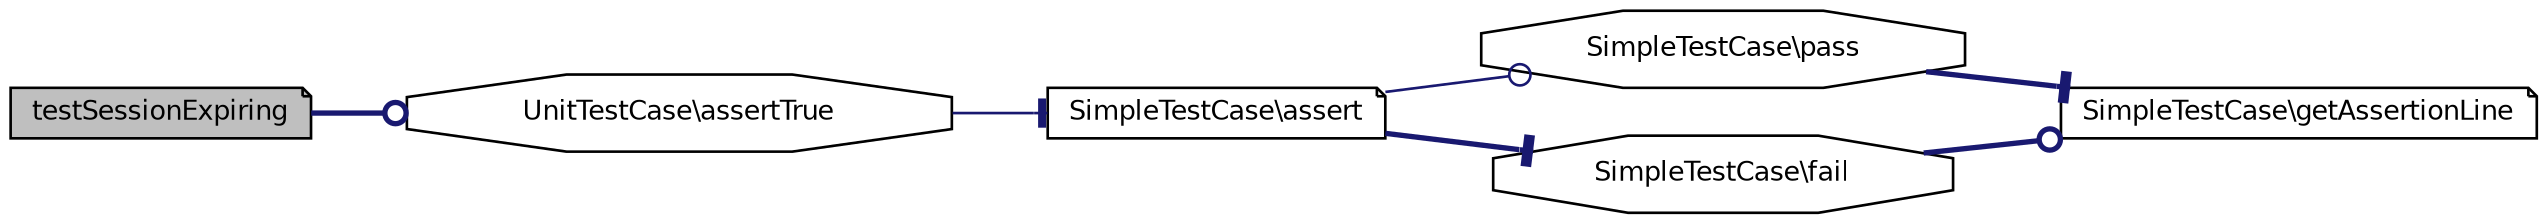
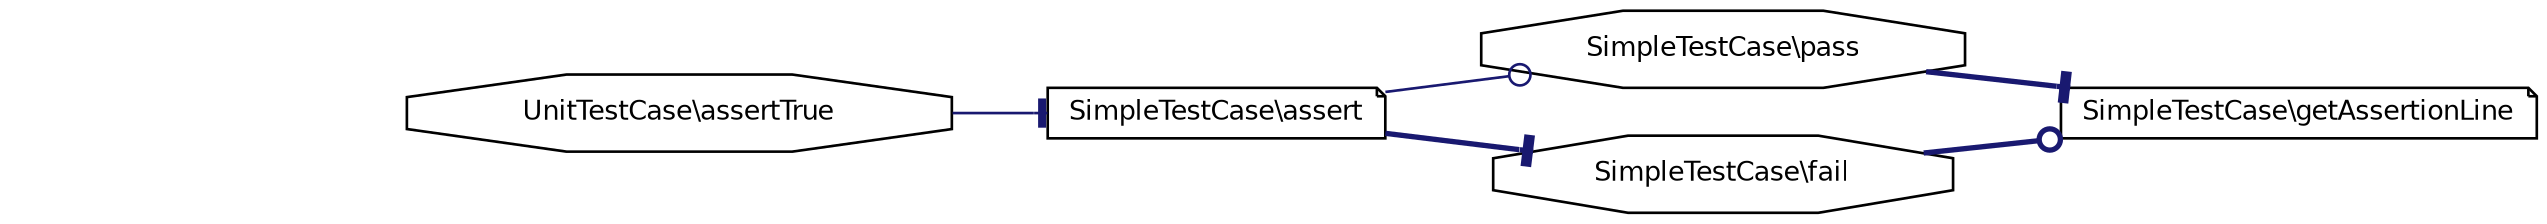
node "testSessionExpiring": removed
